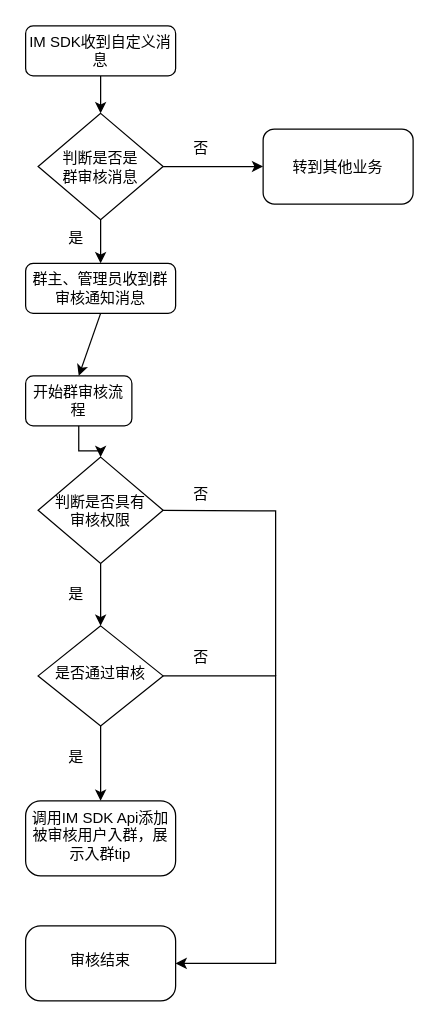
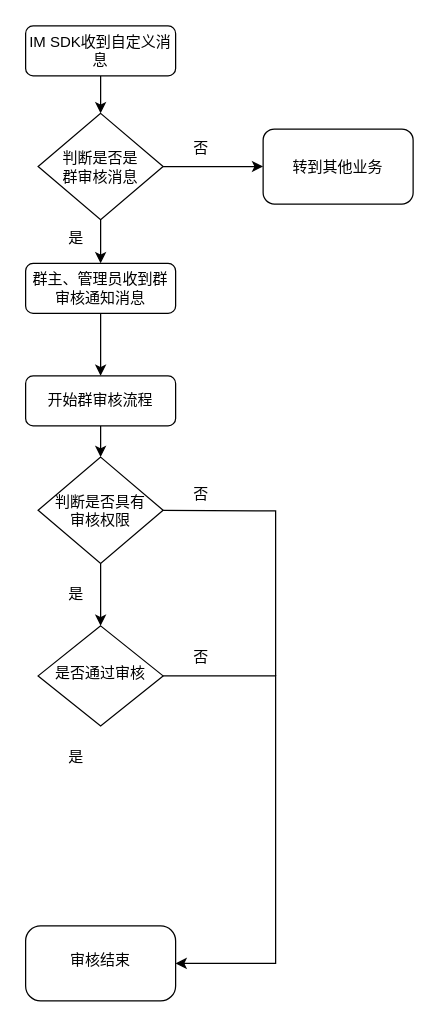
node "开始群审核流程": size 106x50 -> 150x50
edge "是否通过审核" -> "调用IM SDK Api添加被审核用户入群，展示入群tip": removed
node "调用IM SDK Api添加被审核用户入群，展示入群tip": removed
